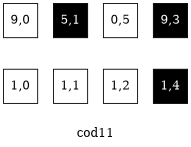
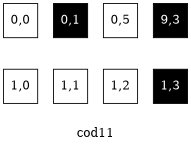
node "9,0": label "9,0" -> "0,0"
node "5,1": label "5,1" -> "0,1"
node "1,4": label "1,4" -> "1,3"
